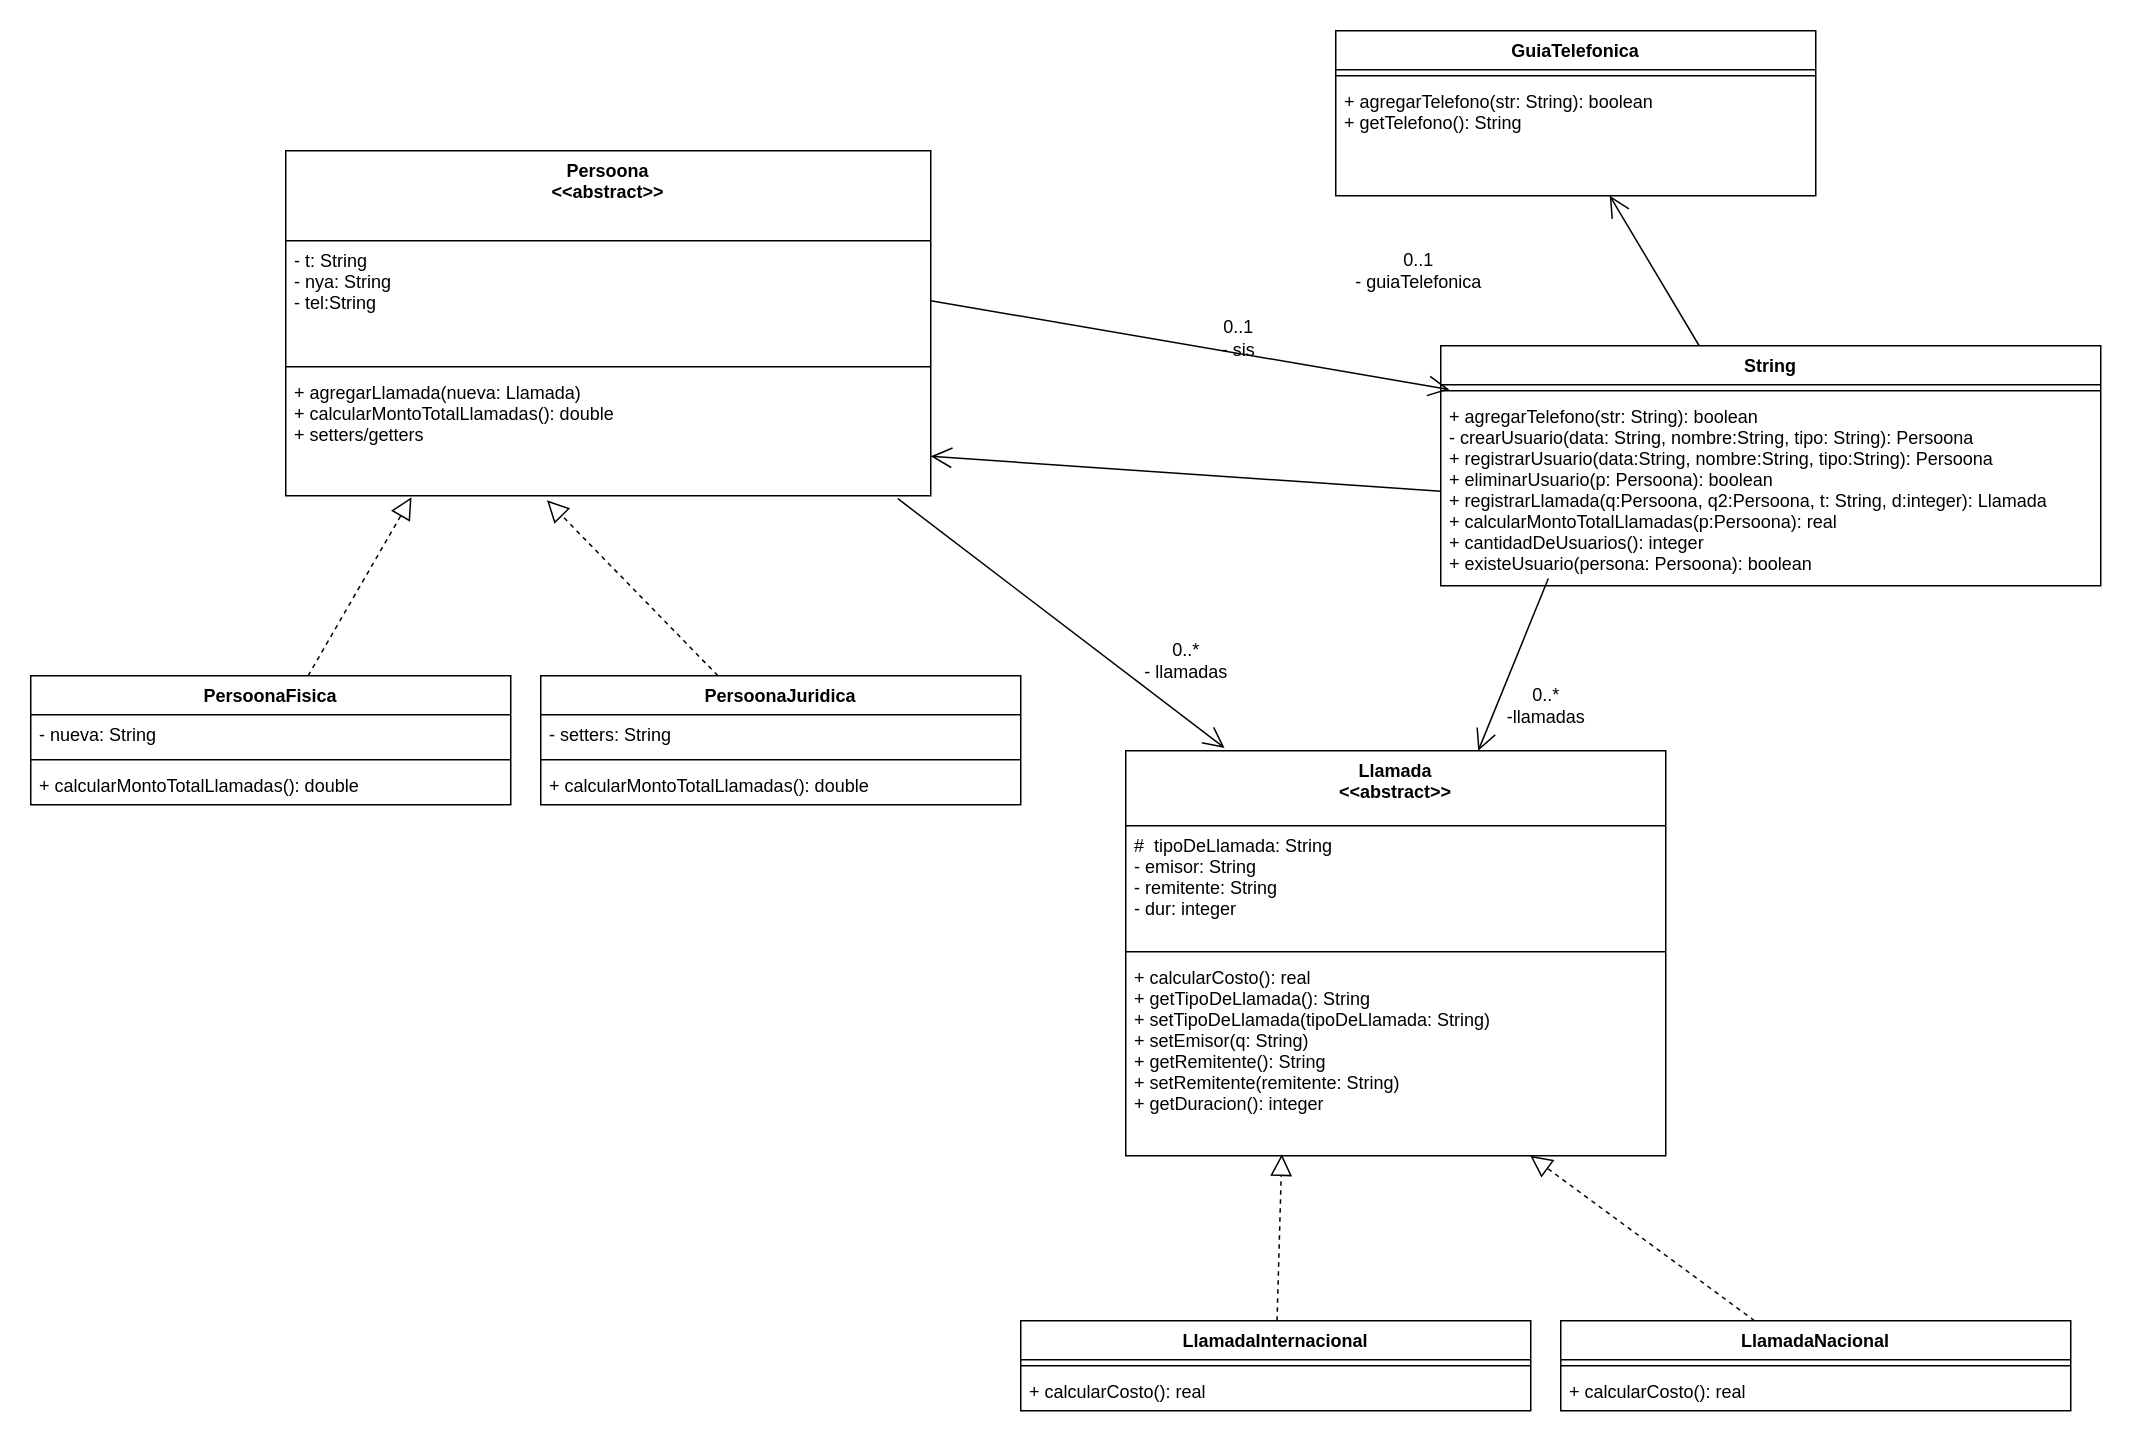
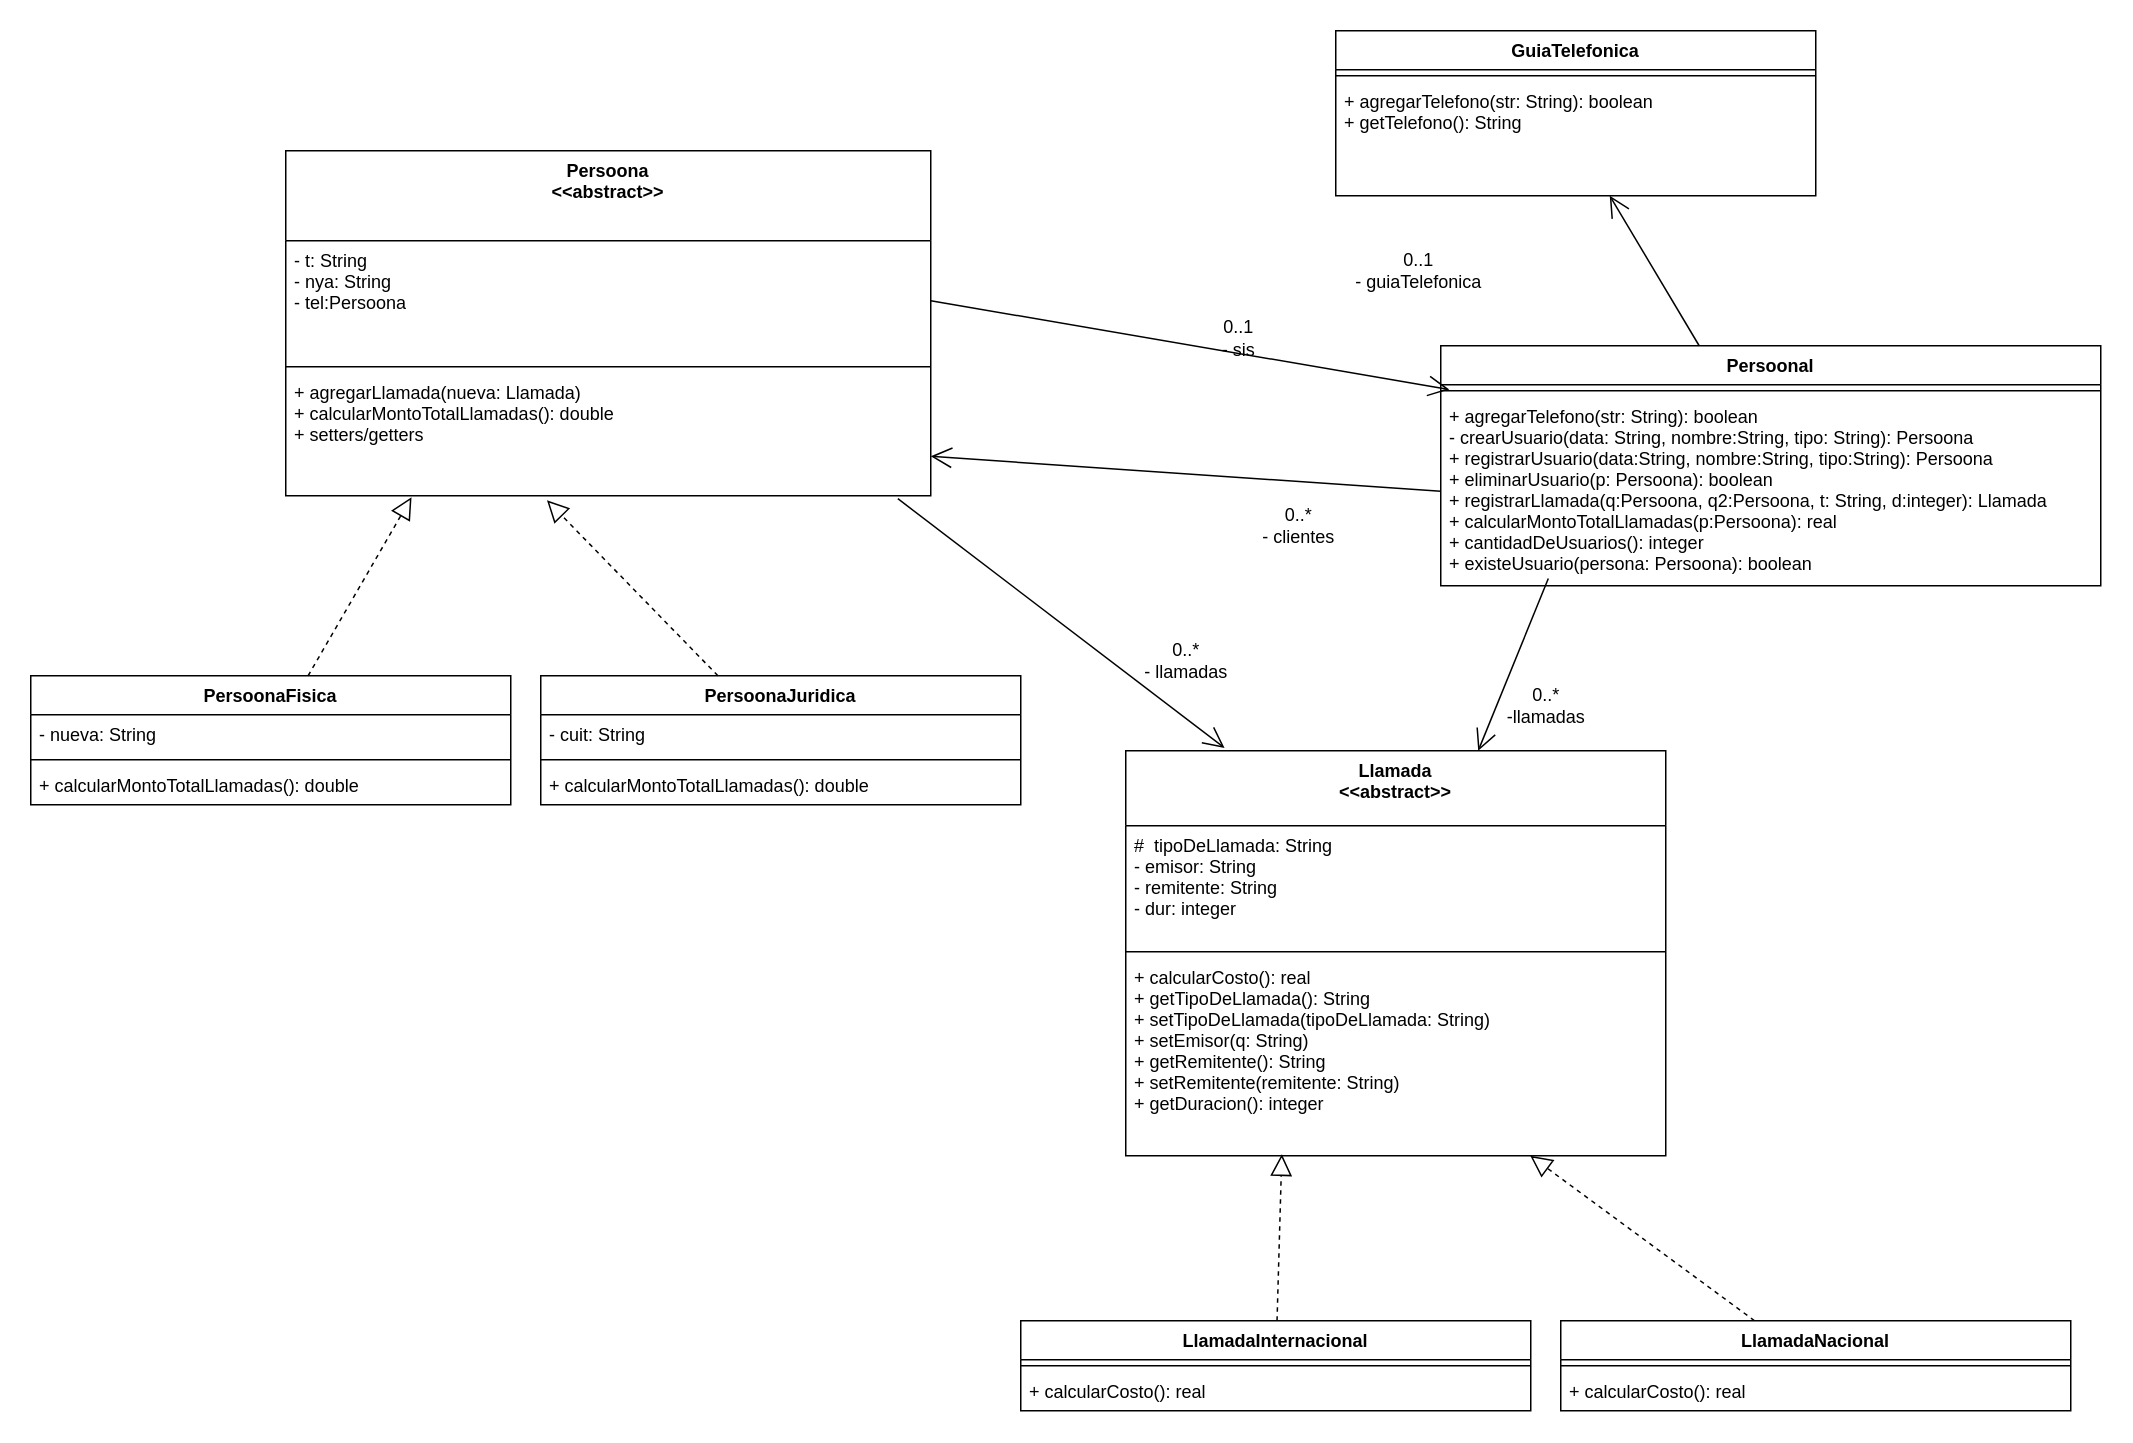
node "- t: String - nya: String - tel:String": label "- t: String - nya: String - tel:String" -> "- t: String - nya: String - tel:Persoona"
node "String": label "String" -> "Persoonal"
node "0..* - clientes": added
node "- setters: String": label "- setters: String" -> "- cuit: String"
